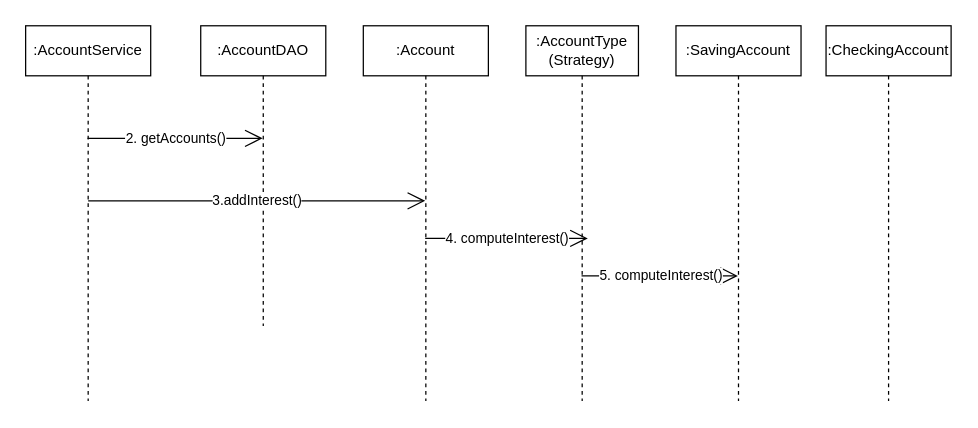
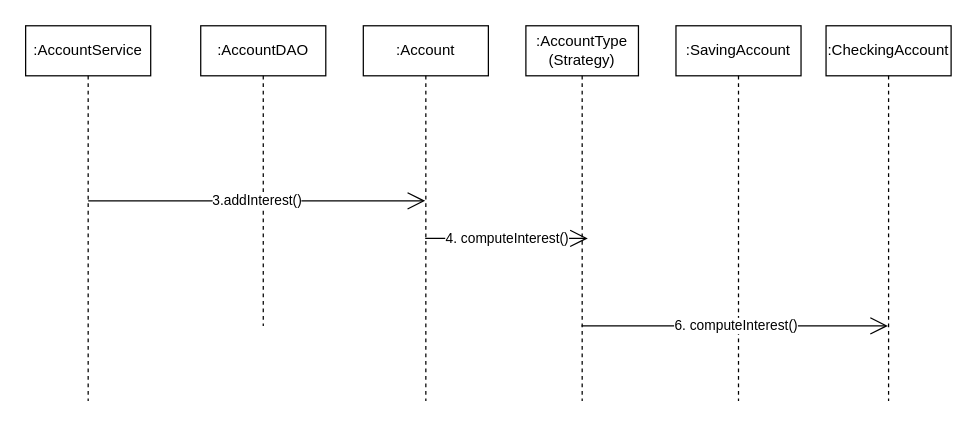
edge ":AccountService" -> ":AccountDAO": removed, label "2. getAccounts()"
edge ":AccountType (Strategy)" -> ":SavingAccount": removed, label "5. computeInterest()"
edge ":AccountType (Strategy)" -> ":CheckingAccount": added, label "6. computeInterest()"
